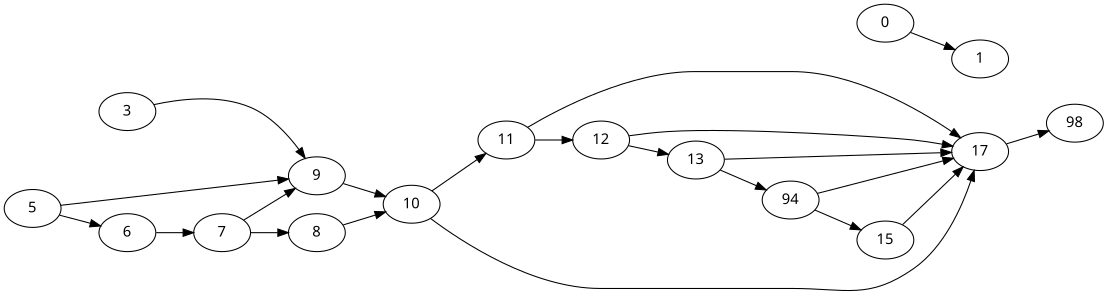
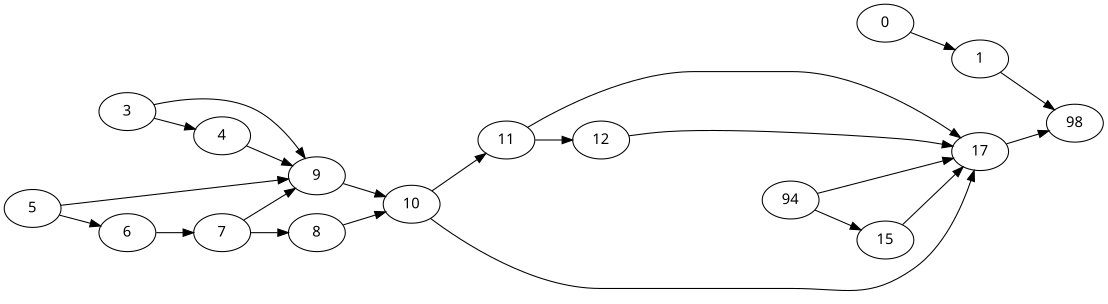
edge "1" -> "98": added
node "4": added
node "13": removed
